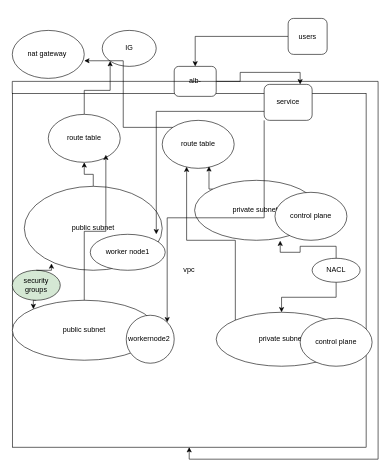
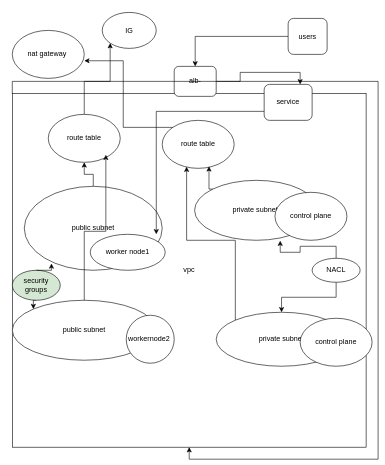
node "IG": moved (129, 48) -> (129, 30)
edge "service" -> "workernode2": removed
